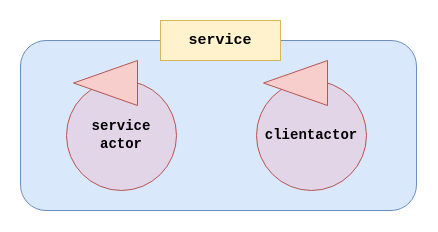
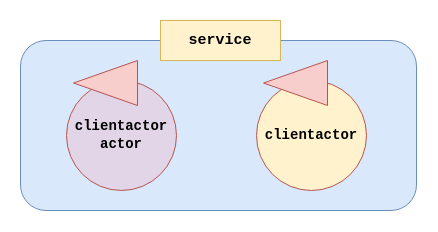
node "service actor": label "service actor" -> "clientactor actor"
node "clientactor": fillcolor #e1d5e7 -> #fff2cc
